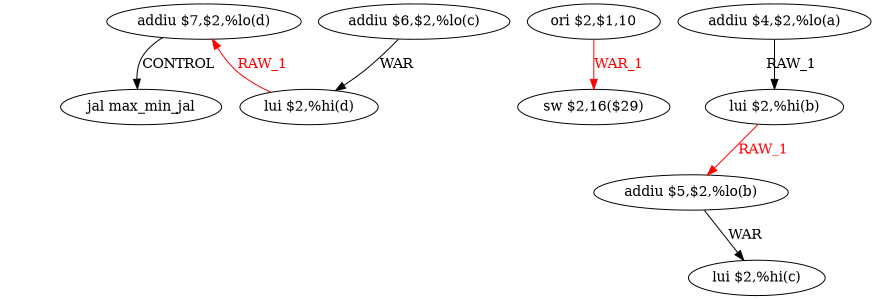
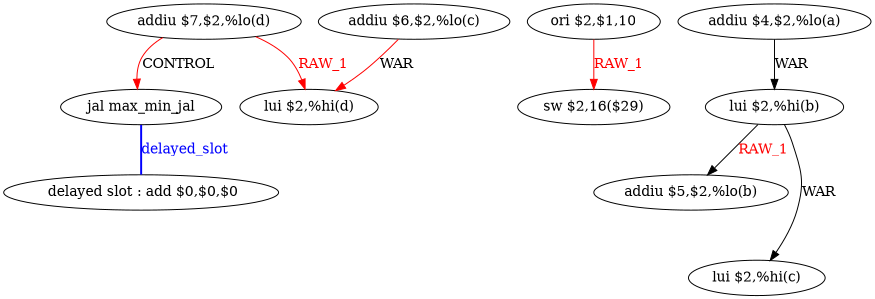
edge "addiu $7,$2,%lo(d)" -> "jal max_min_jal": color black -> red
edge "addiu $6,$2,%lo(c)" -> "lui $2,%hi(d)": color black -> red
edge "ori $2,$1,10" -> "sw $2,16($29)": label "WAR_1" -> "RAW_1"
edge "addiu $4,$2,%lo(a)" -> "lui $2,%hi(b)": label "RAW_1" -> "WAR"
edge "lui $2,%hi(d)" -> "addiu $7,$2,%lo(d)": reversed
edge "lui $2,%hi(b)" -> "addiu $5,$2,%lo(b)": color red -> black
node "delayed slot : add $0,$0,$0": added
edge "addiu $5,$2,%lo(b)" -> "lui $2,%hi(c)": now "lui $2,%hi(b)" -> "lui $2,%hi(c)"
